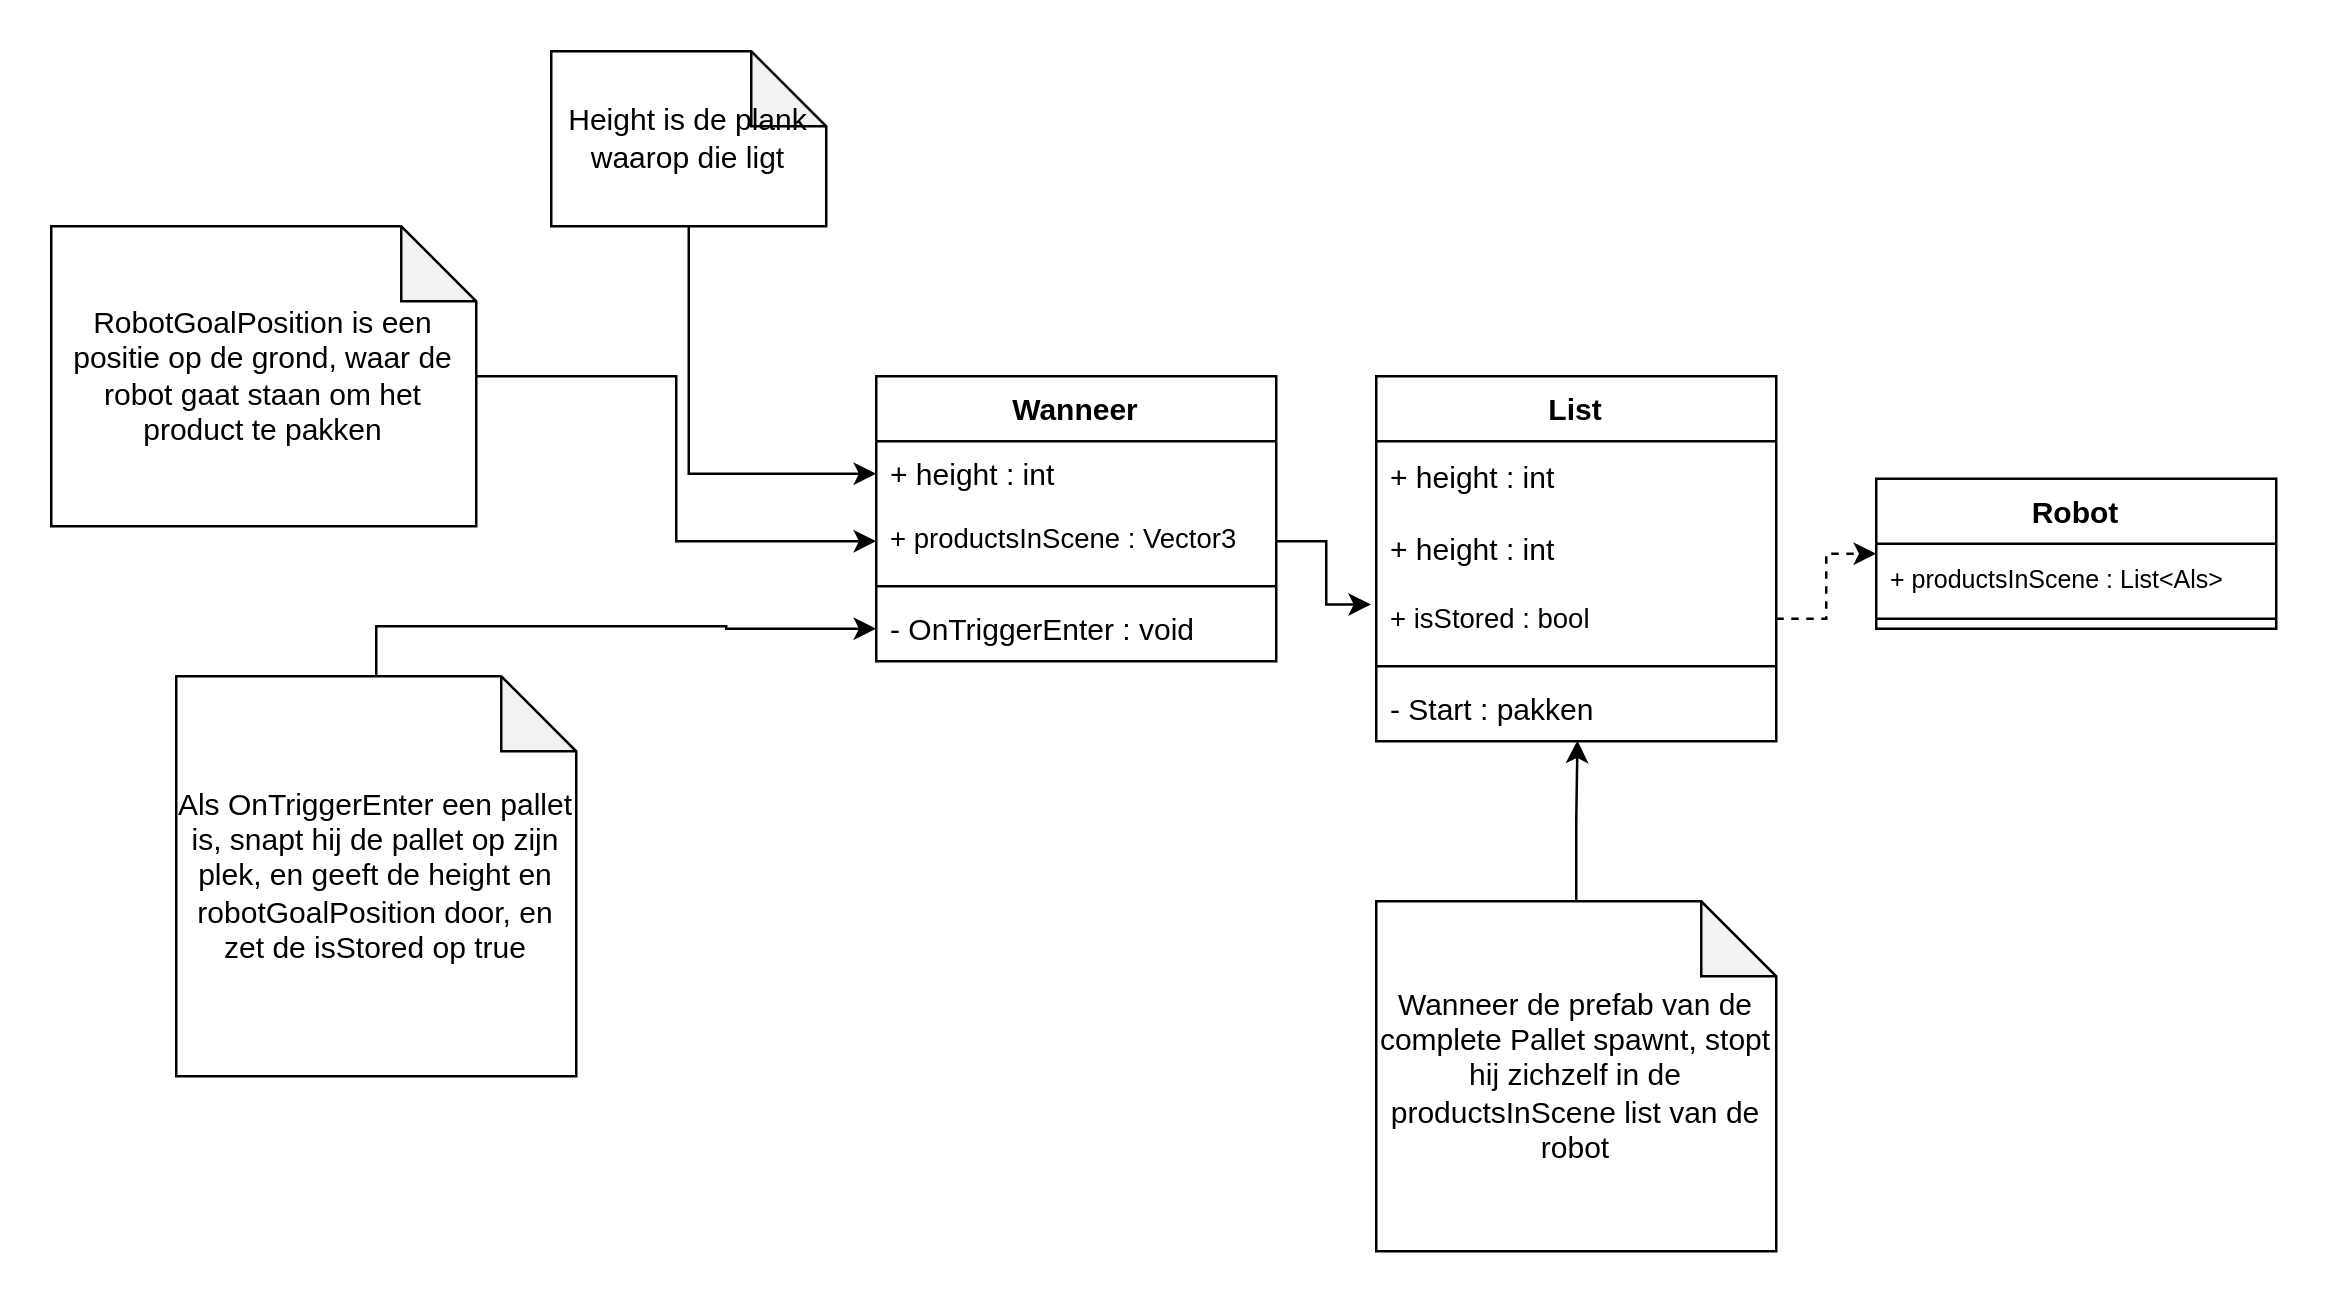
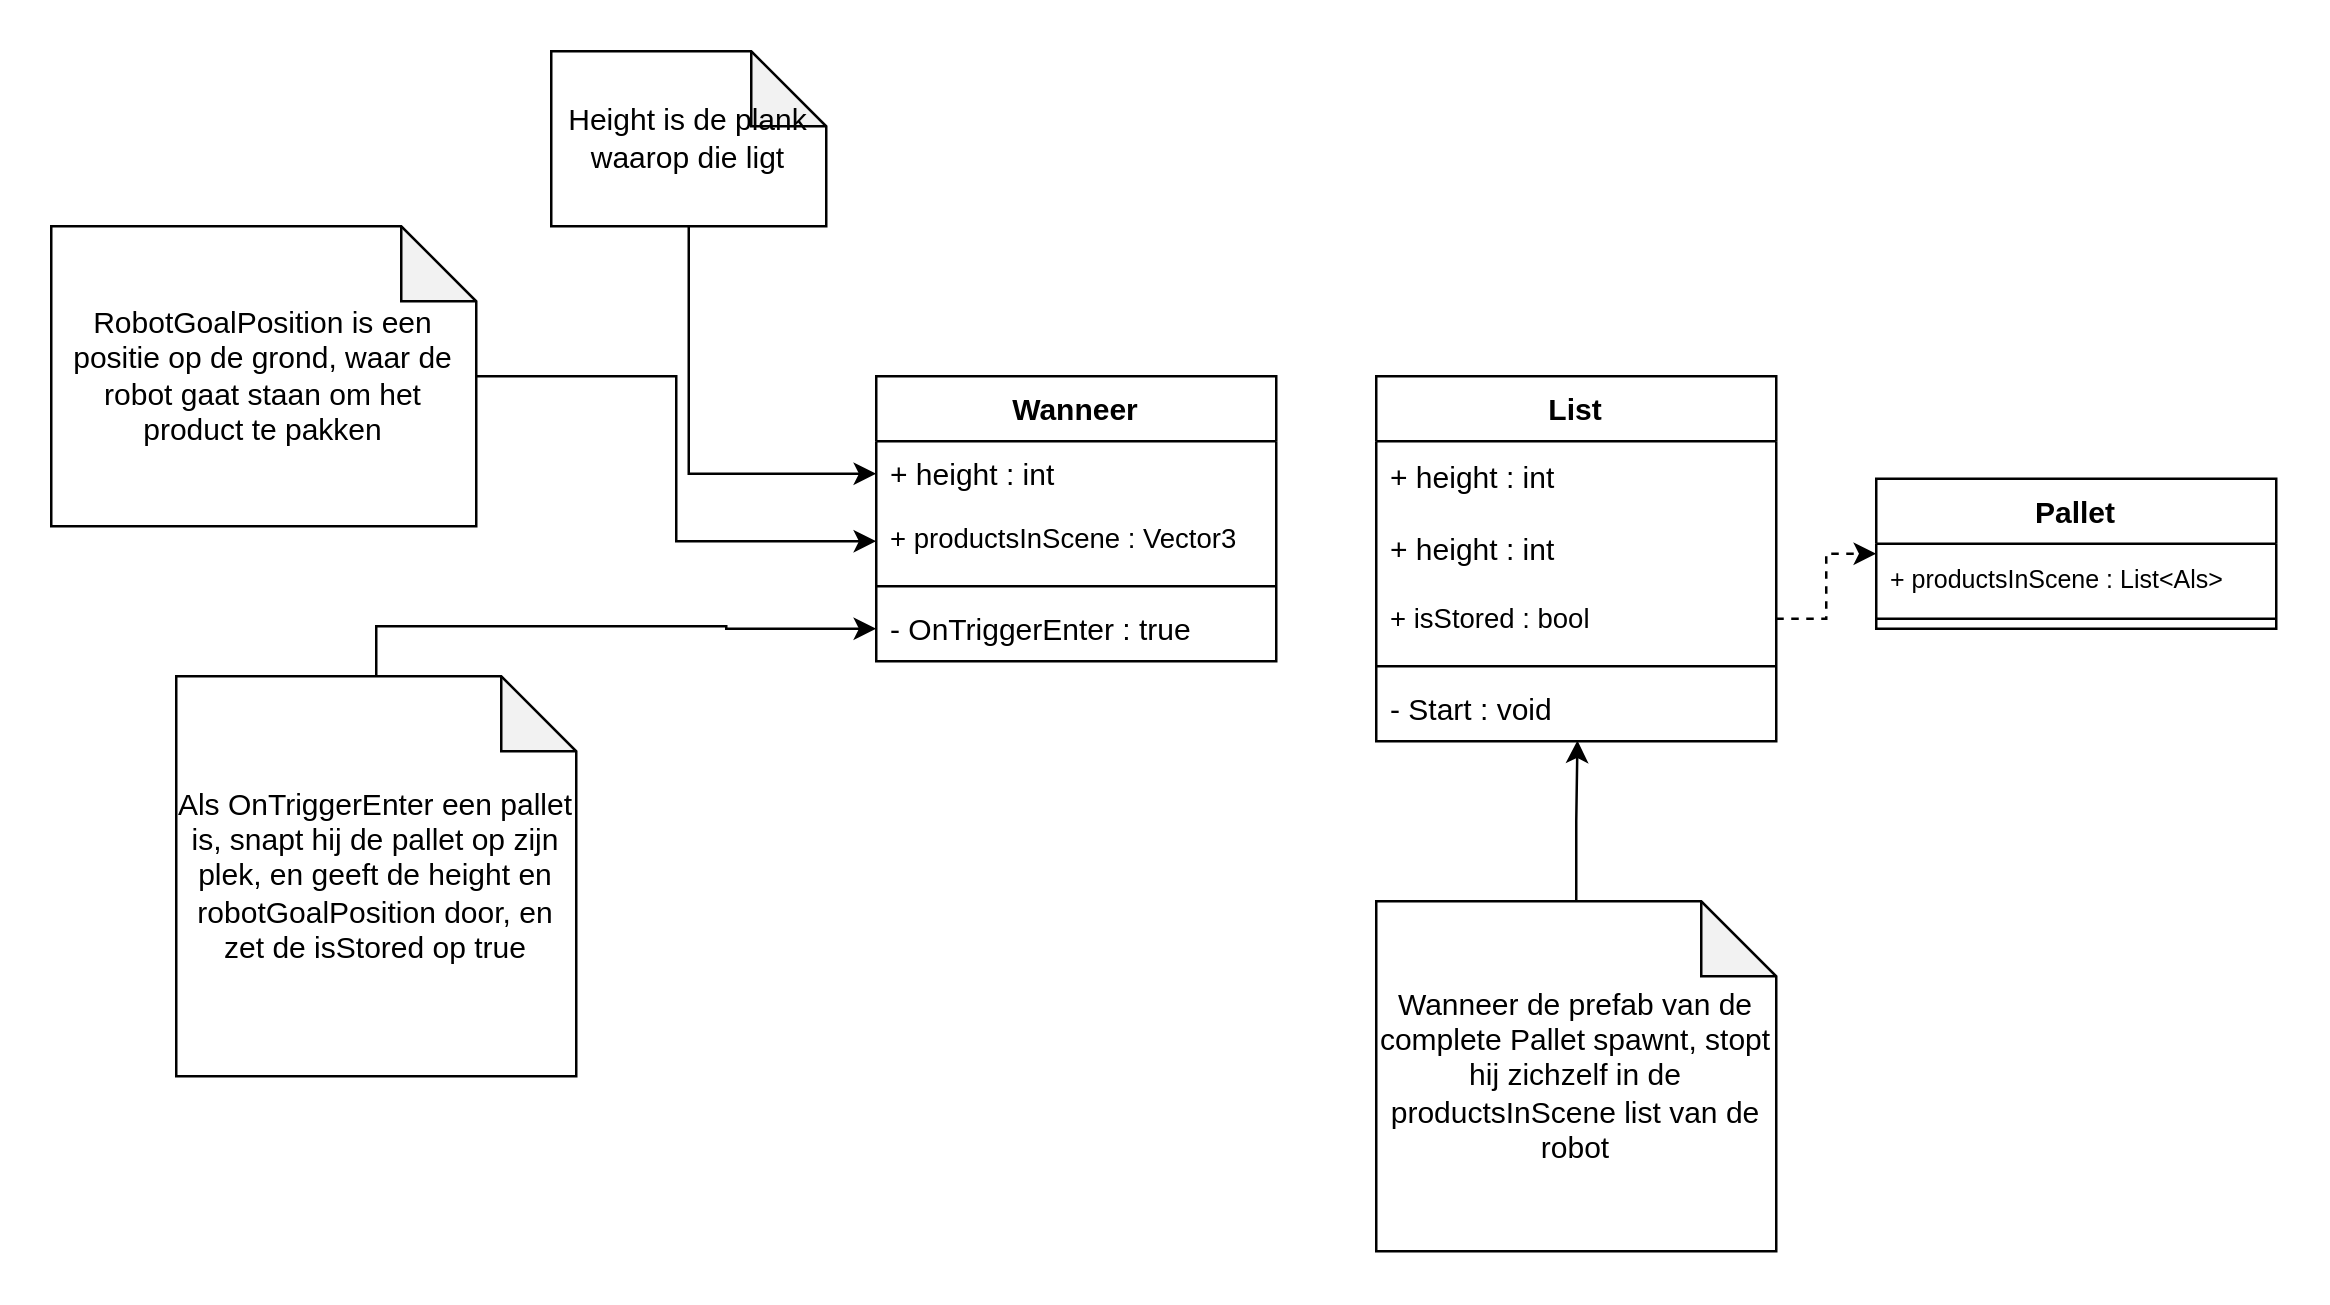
node "Robot": label "Robot" -> "Pallet"
edge "+ productsInScene : Vector3" -> "+ isStored : bool": removed
node "- OnTriggerEnter : void": label "- OnTriggerEnter : void" -> "- OnTriggerEnter : true"
node "- Start : pakken": label "- Start : pakken" -> "- Start : void"
